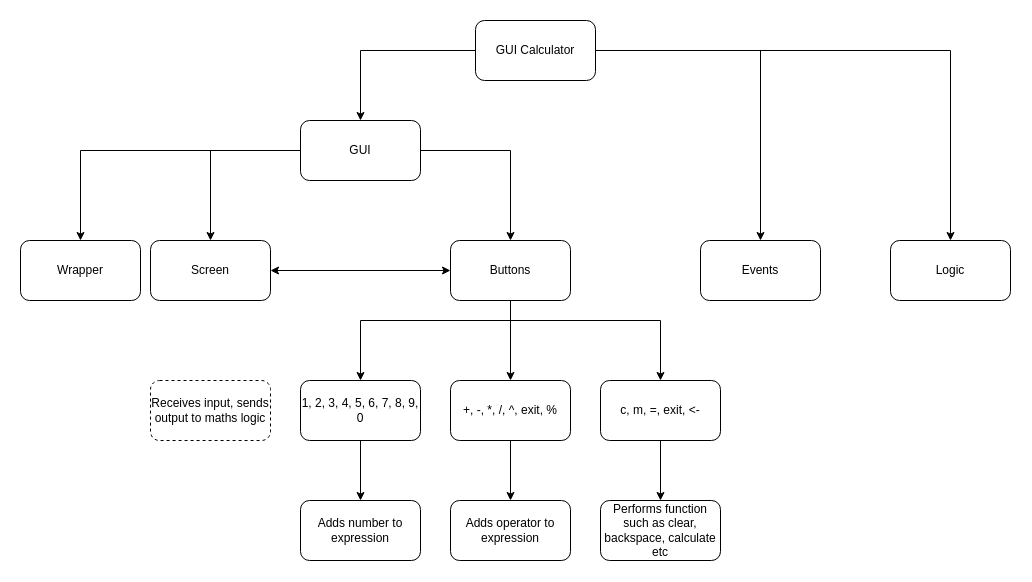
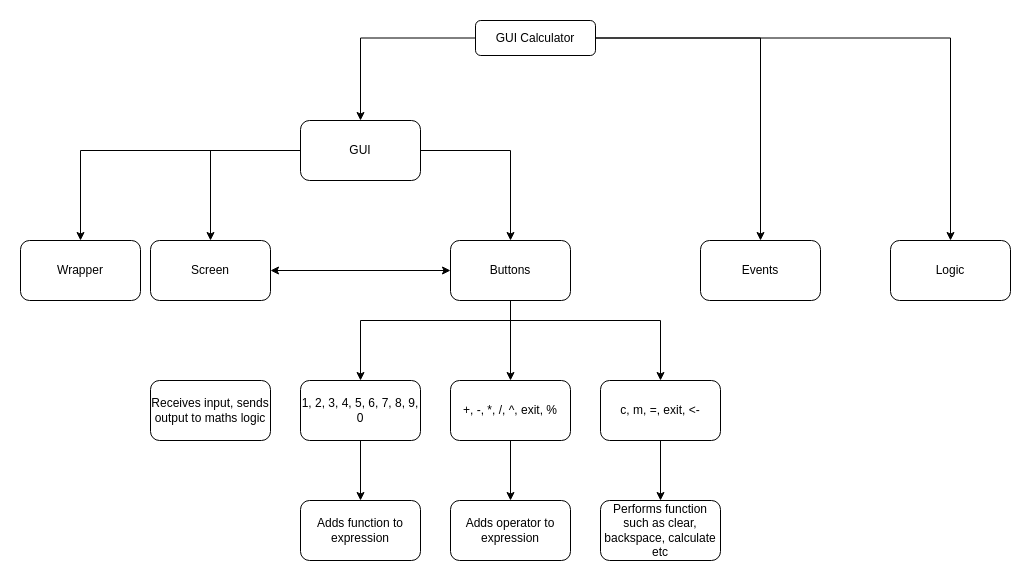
node "GUI Calculator": size 120x60 -> 120x35
node "Receives input, sends output to maths logic": style dashed -> solid
node "Adds number to expression": label "Adds number to expression" -> "Adds function to expression"
